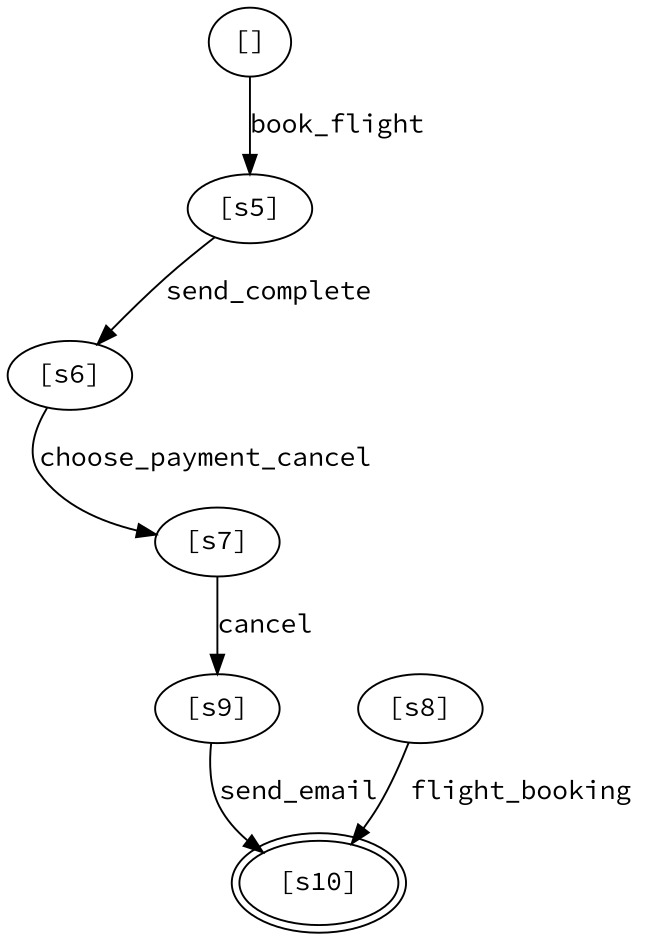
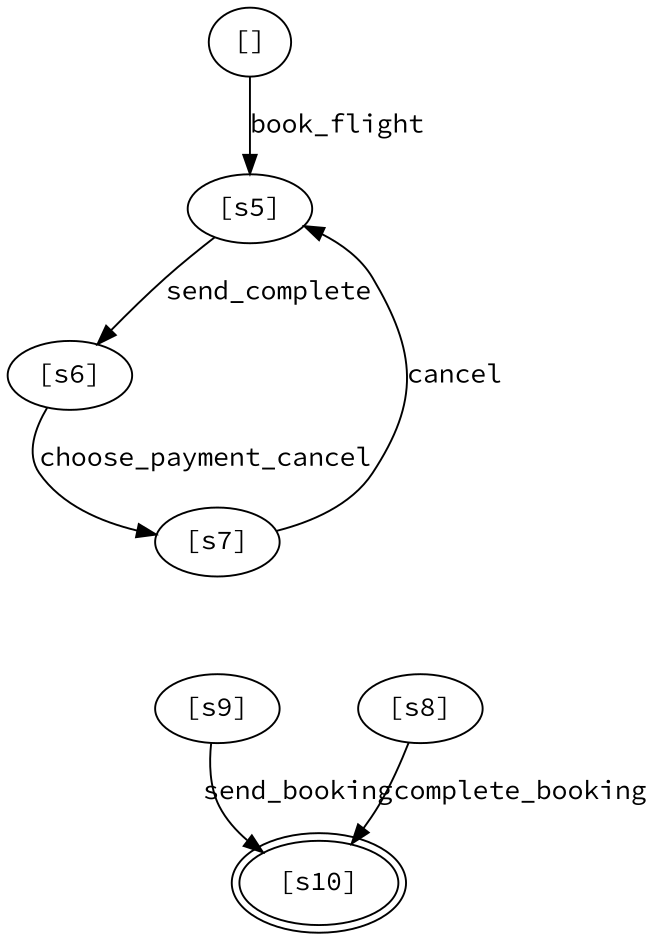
edge "[s7]" -> "[s9]": now "[s7]" -> "[s5]"
edge "[s9]" -> "[s10]": label "send_email" -> "send_booking"
edge "[s8]" -> "[s10]": label "flight_booking" -> "complete_booking"
